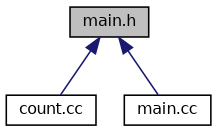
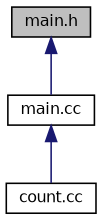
edge "count.cc" -> "main.h": now "count.cc" -> "main.cc"
